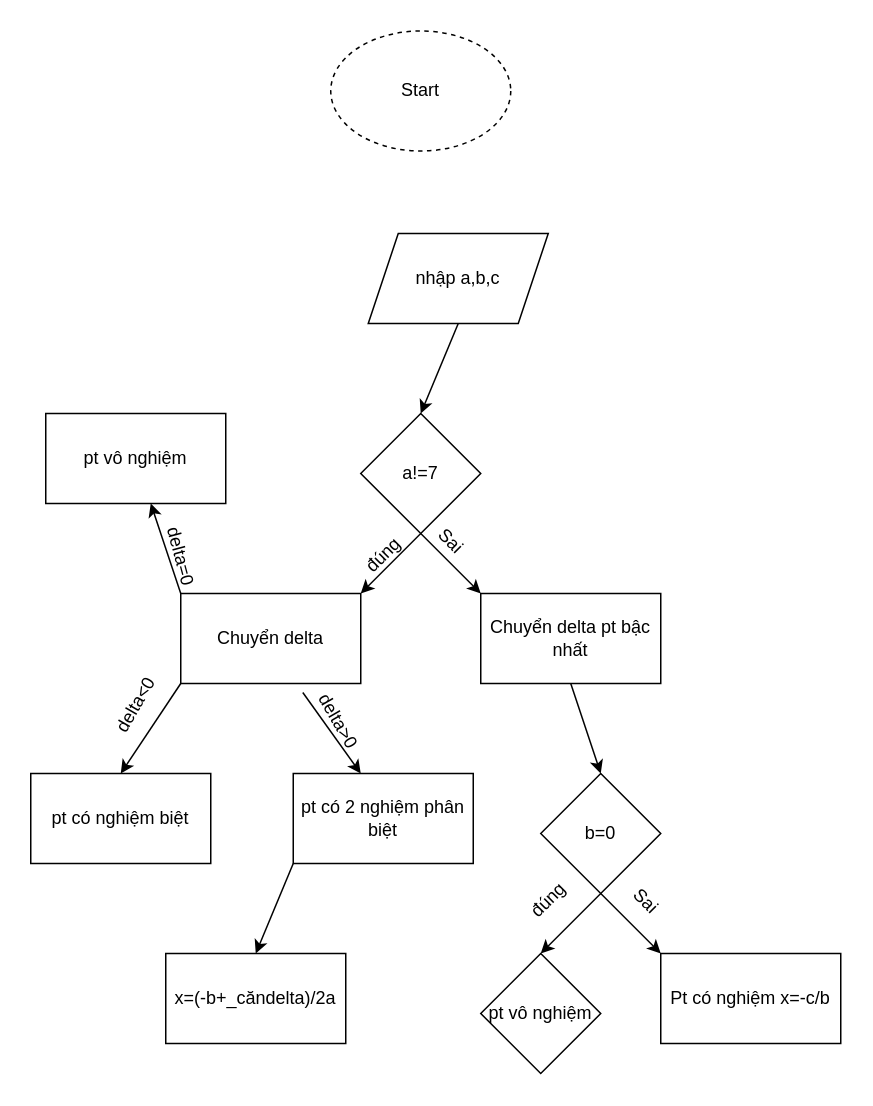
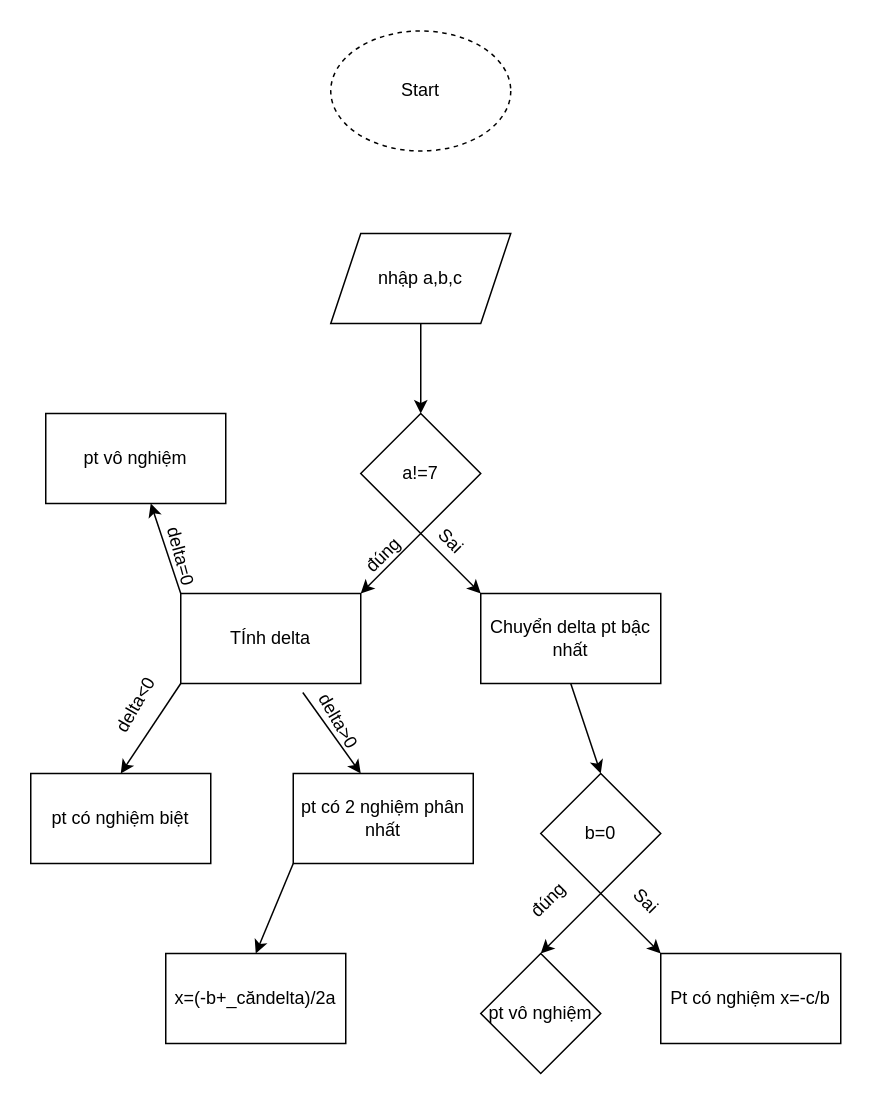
node "nhập a,b,c": moved (458, 278) -> (421, 278)
node "Chuyển delta": label "Chuyển delta" -> "TÍnh delta"
node "pt có 2 nghiệm phân biệt": label "pt có 2 nghiệm phân biệt" -> "pt có 2 nghiệm phân nhất"
